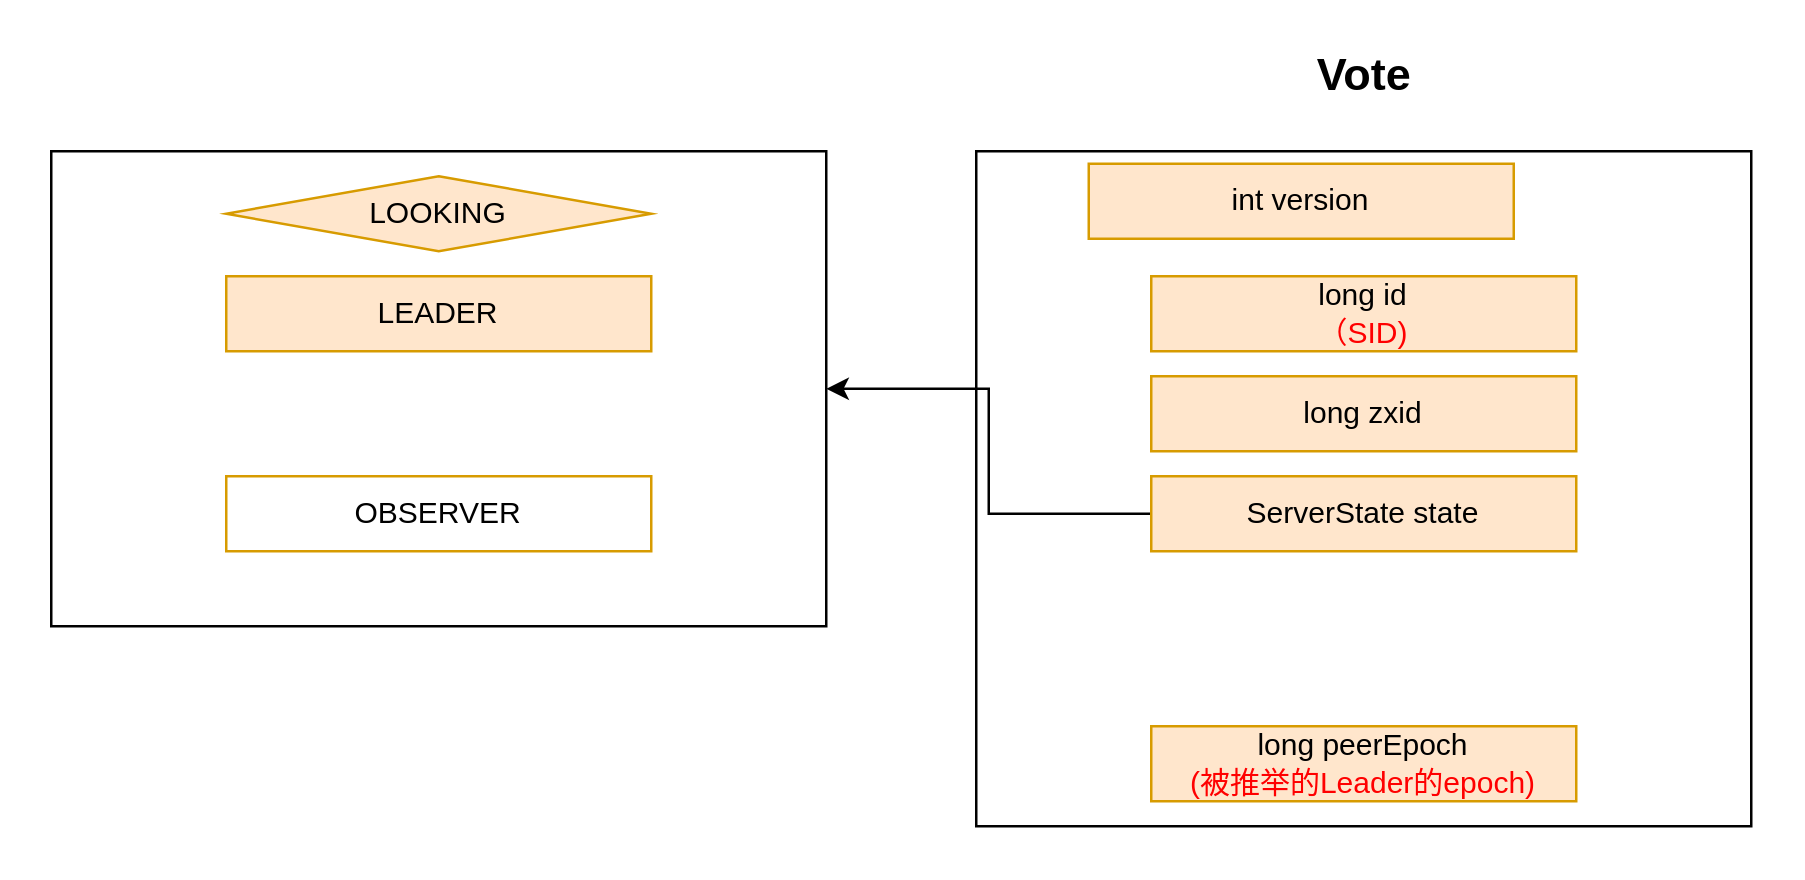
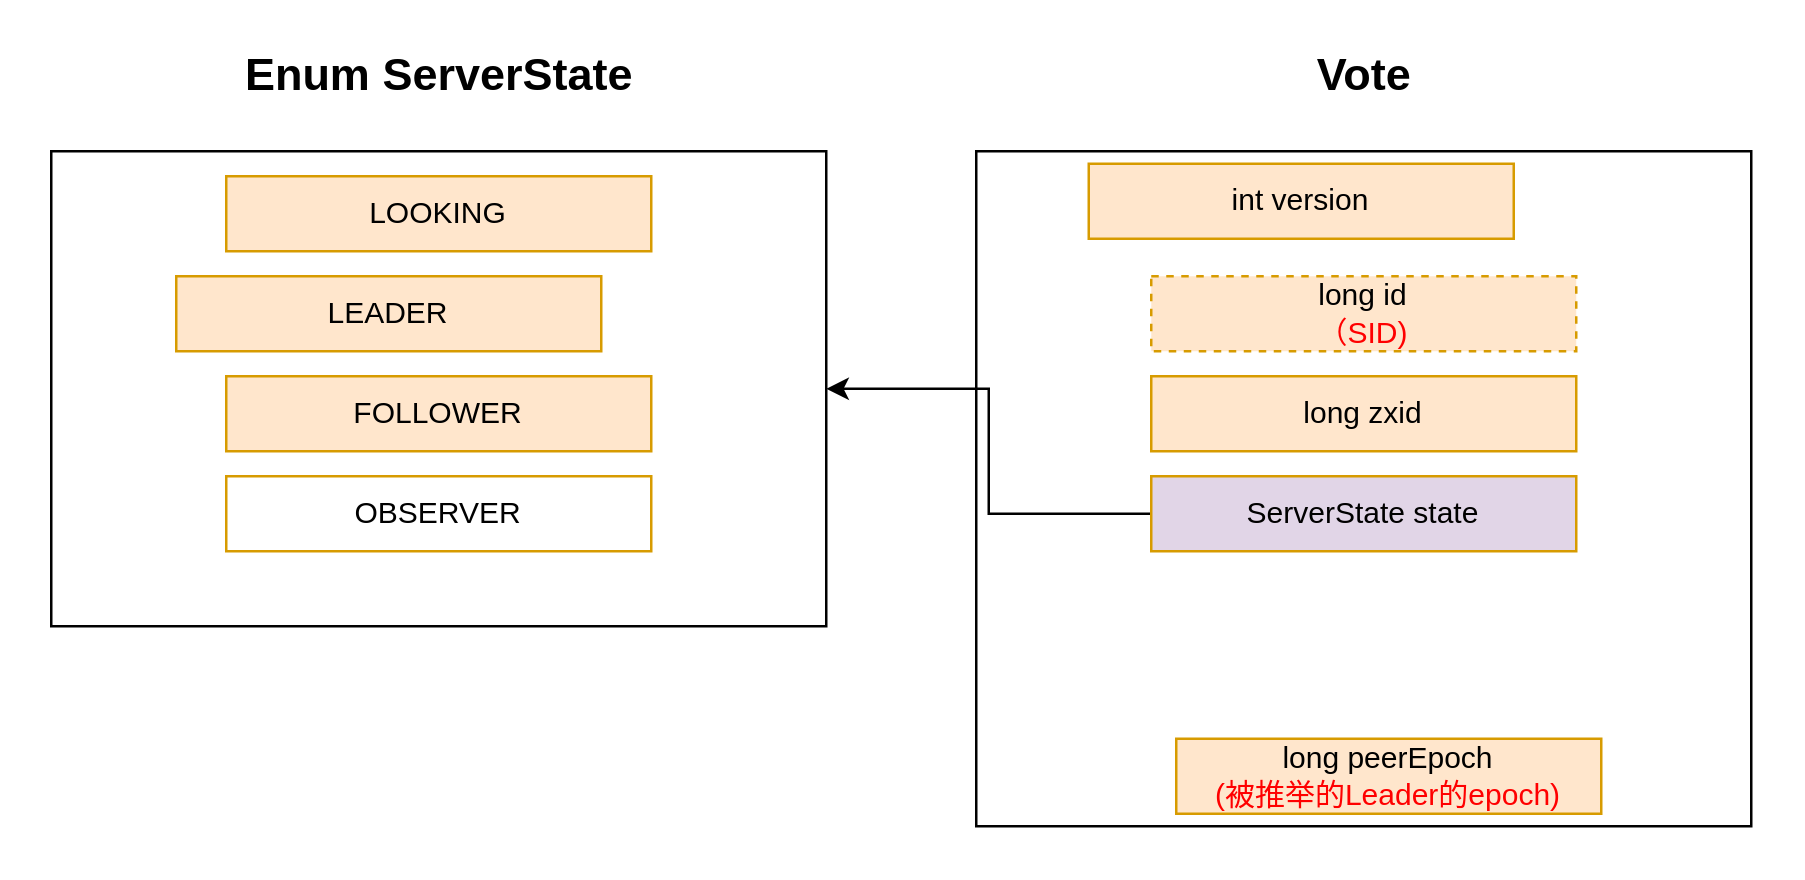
node "Enum ServerState": added
node "LOOKING": shape diamond -> rectangle
node "LEADER": moved (439, 314) -> (389, 314)
node "long id （SID)": style solid -> dashed
node "FOLLOWER": added
node "ServerState state": fillcolor #ffe6cc -> #e1d5e7
node "long peerEpoch (被推举的Leader的epoch)": moved (1364, 764) -> (1389, 776)
